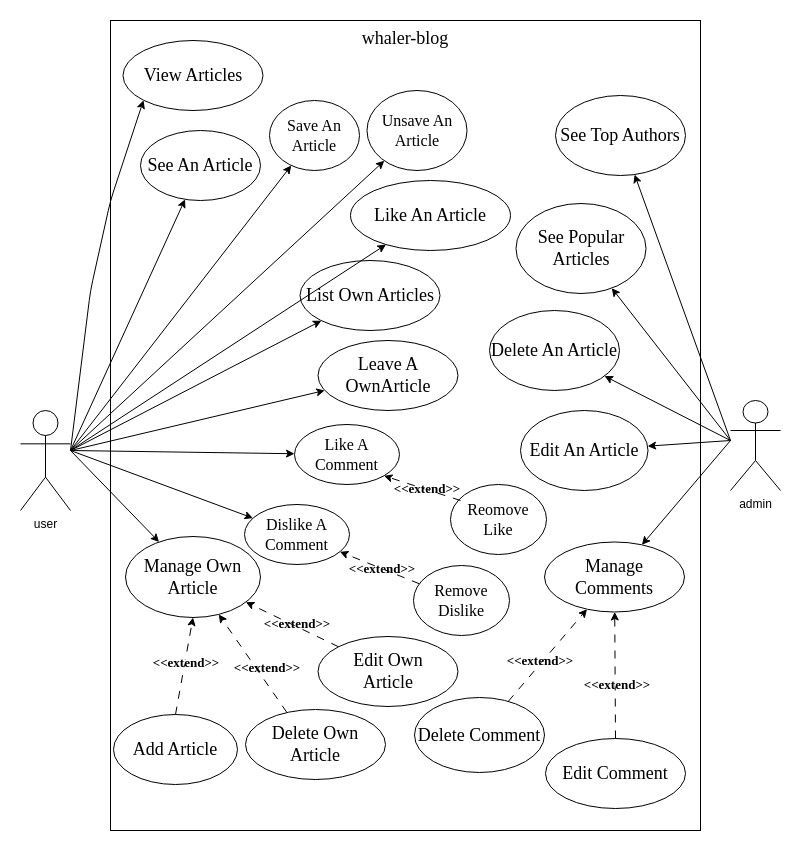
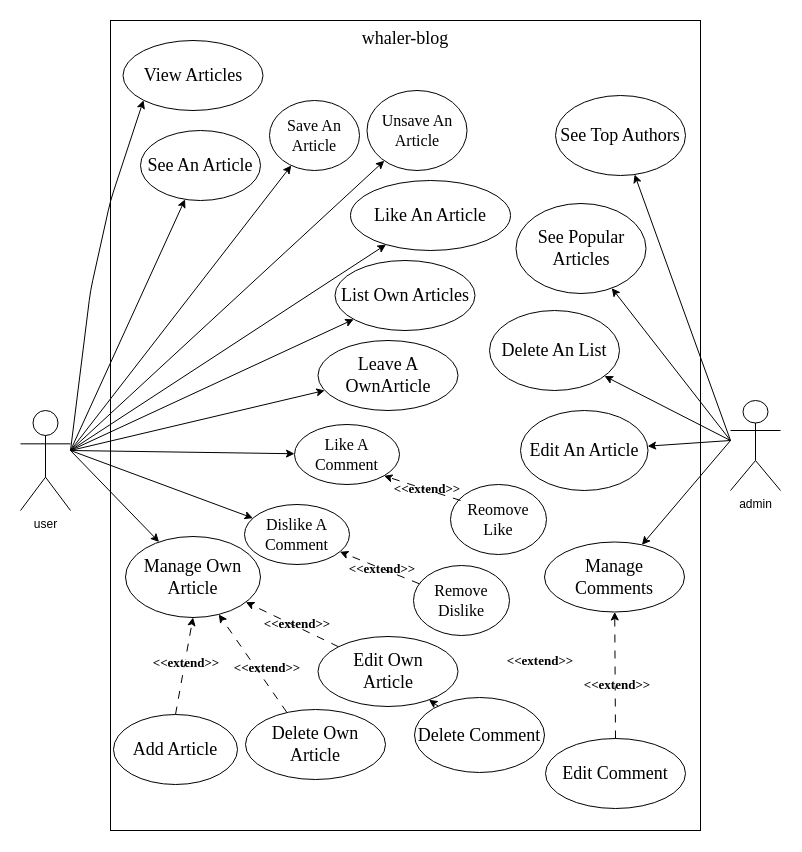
node "List Own Articles": moved (370, 296) -> (405, 296)
node "Delete An Article": label "Delete An Article" -> "Delete An List"
edge "Delete Comment" -> "Manage Comments": now "Delete Comment" -> "Edit OwnArticle"
